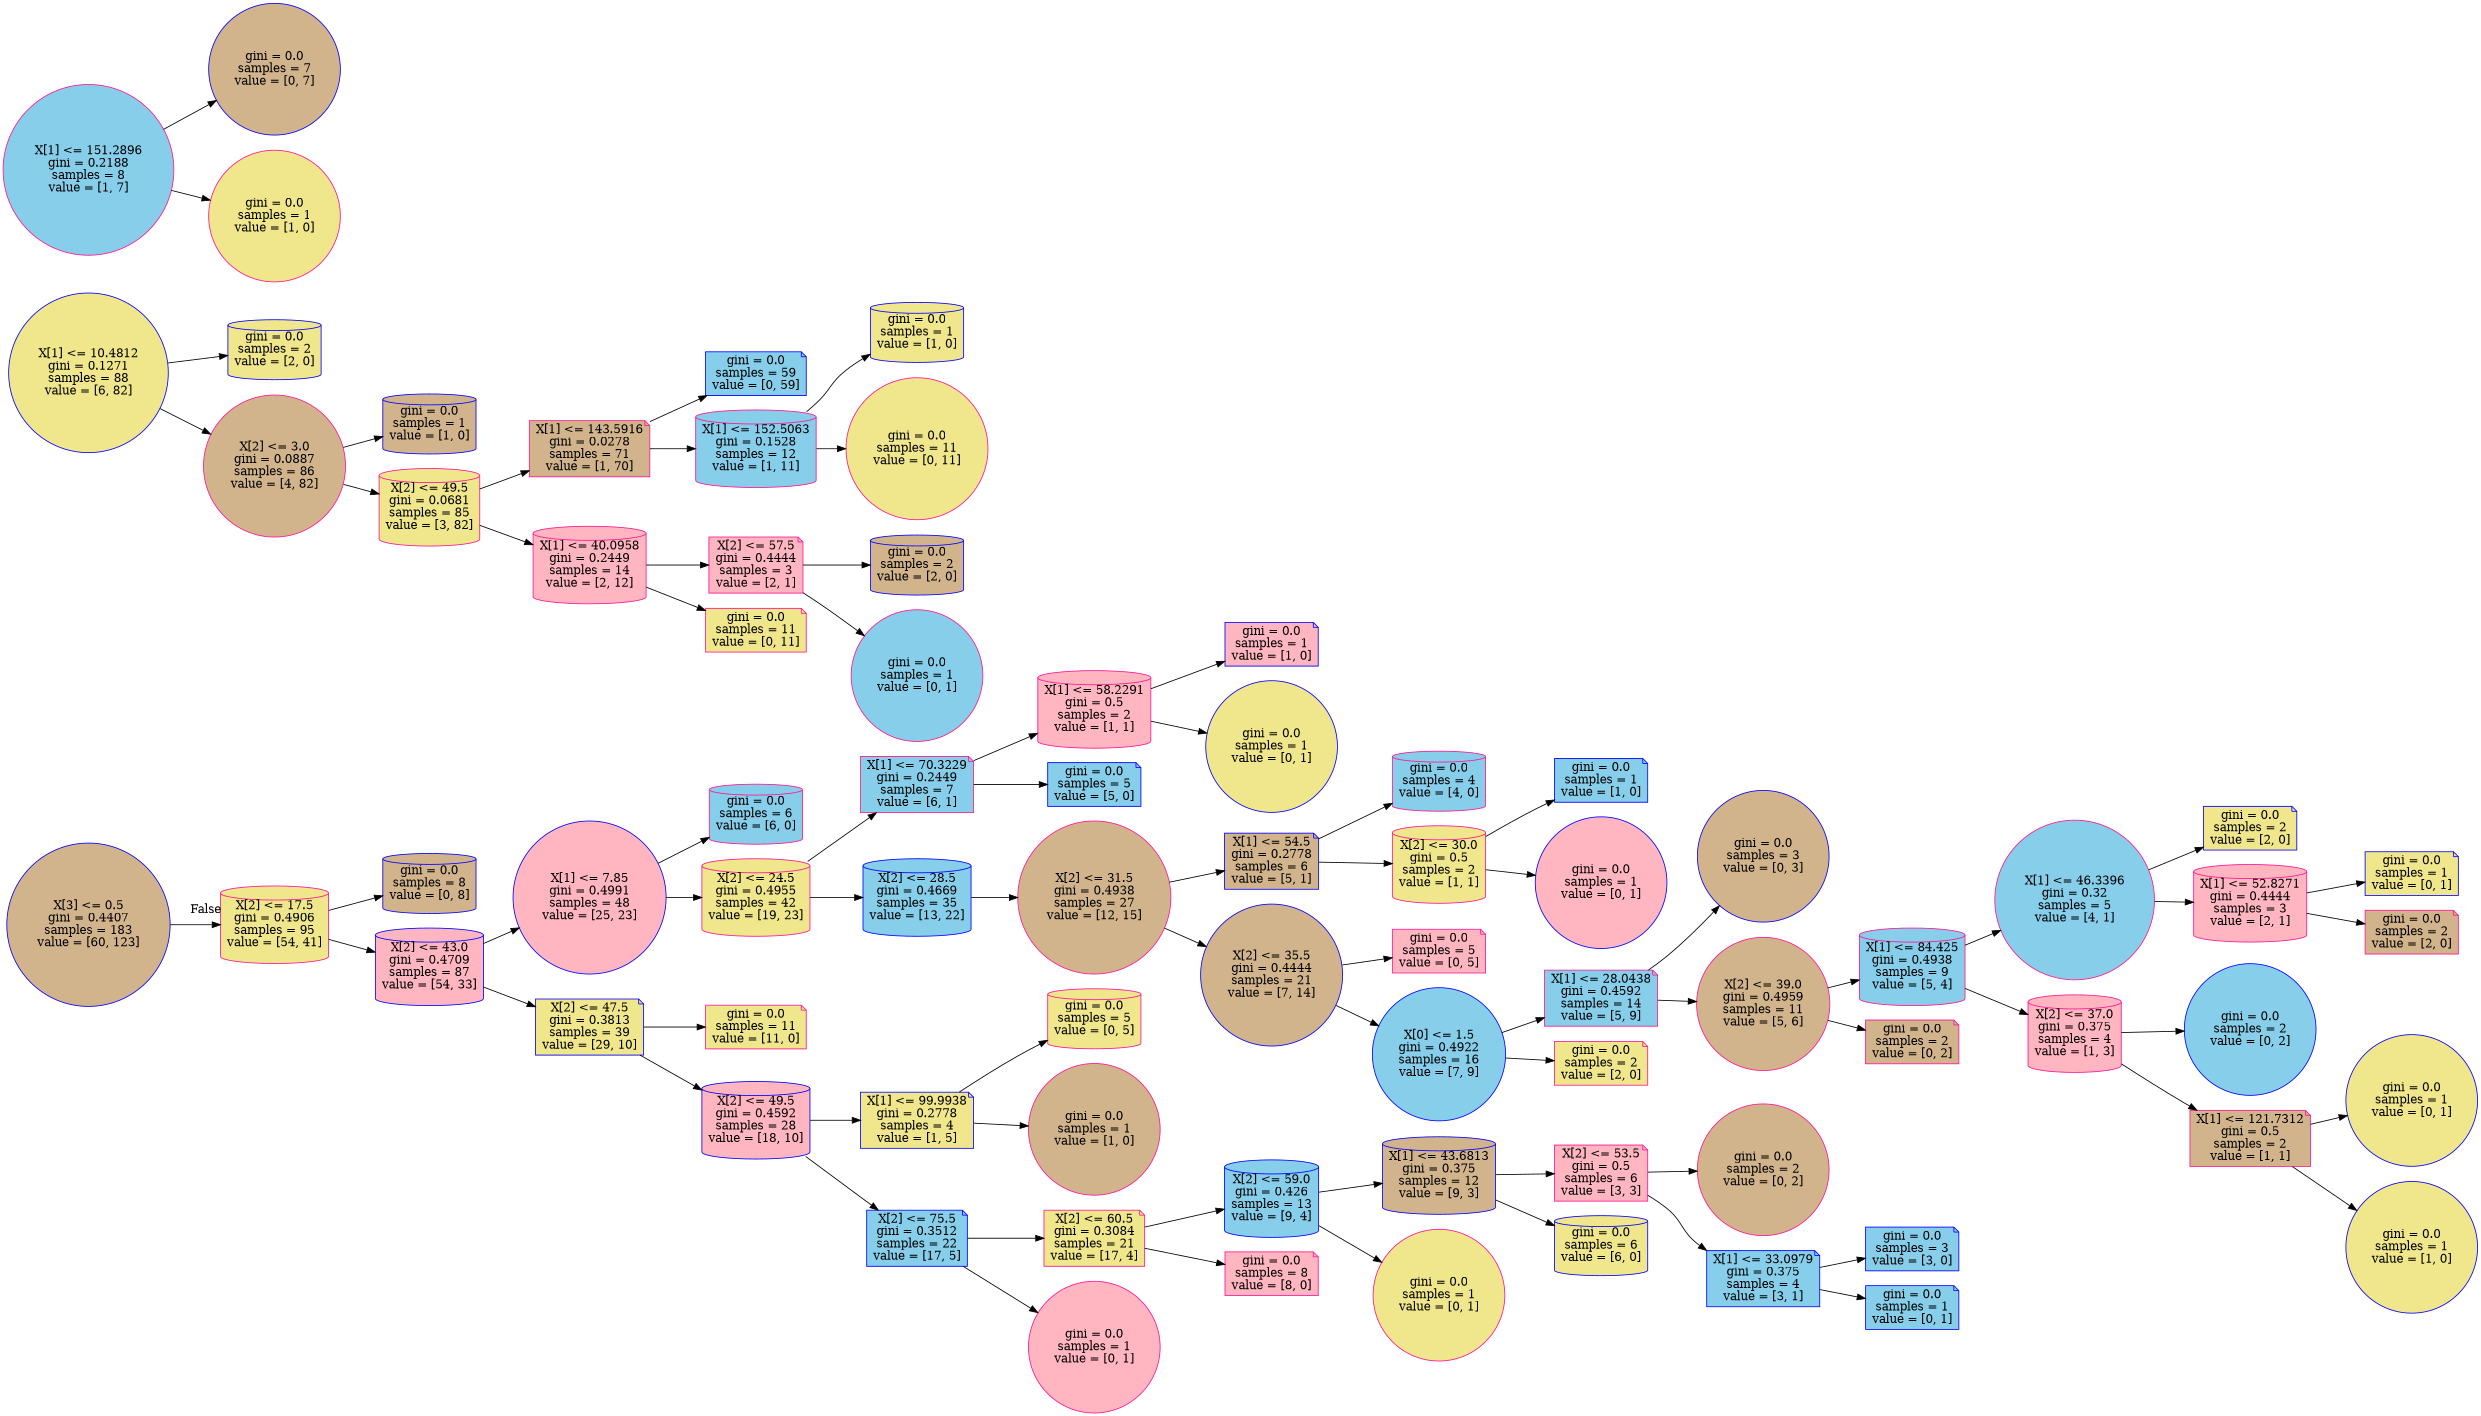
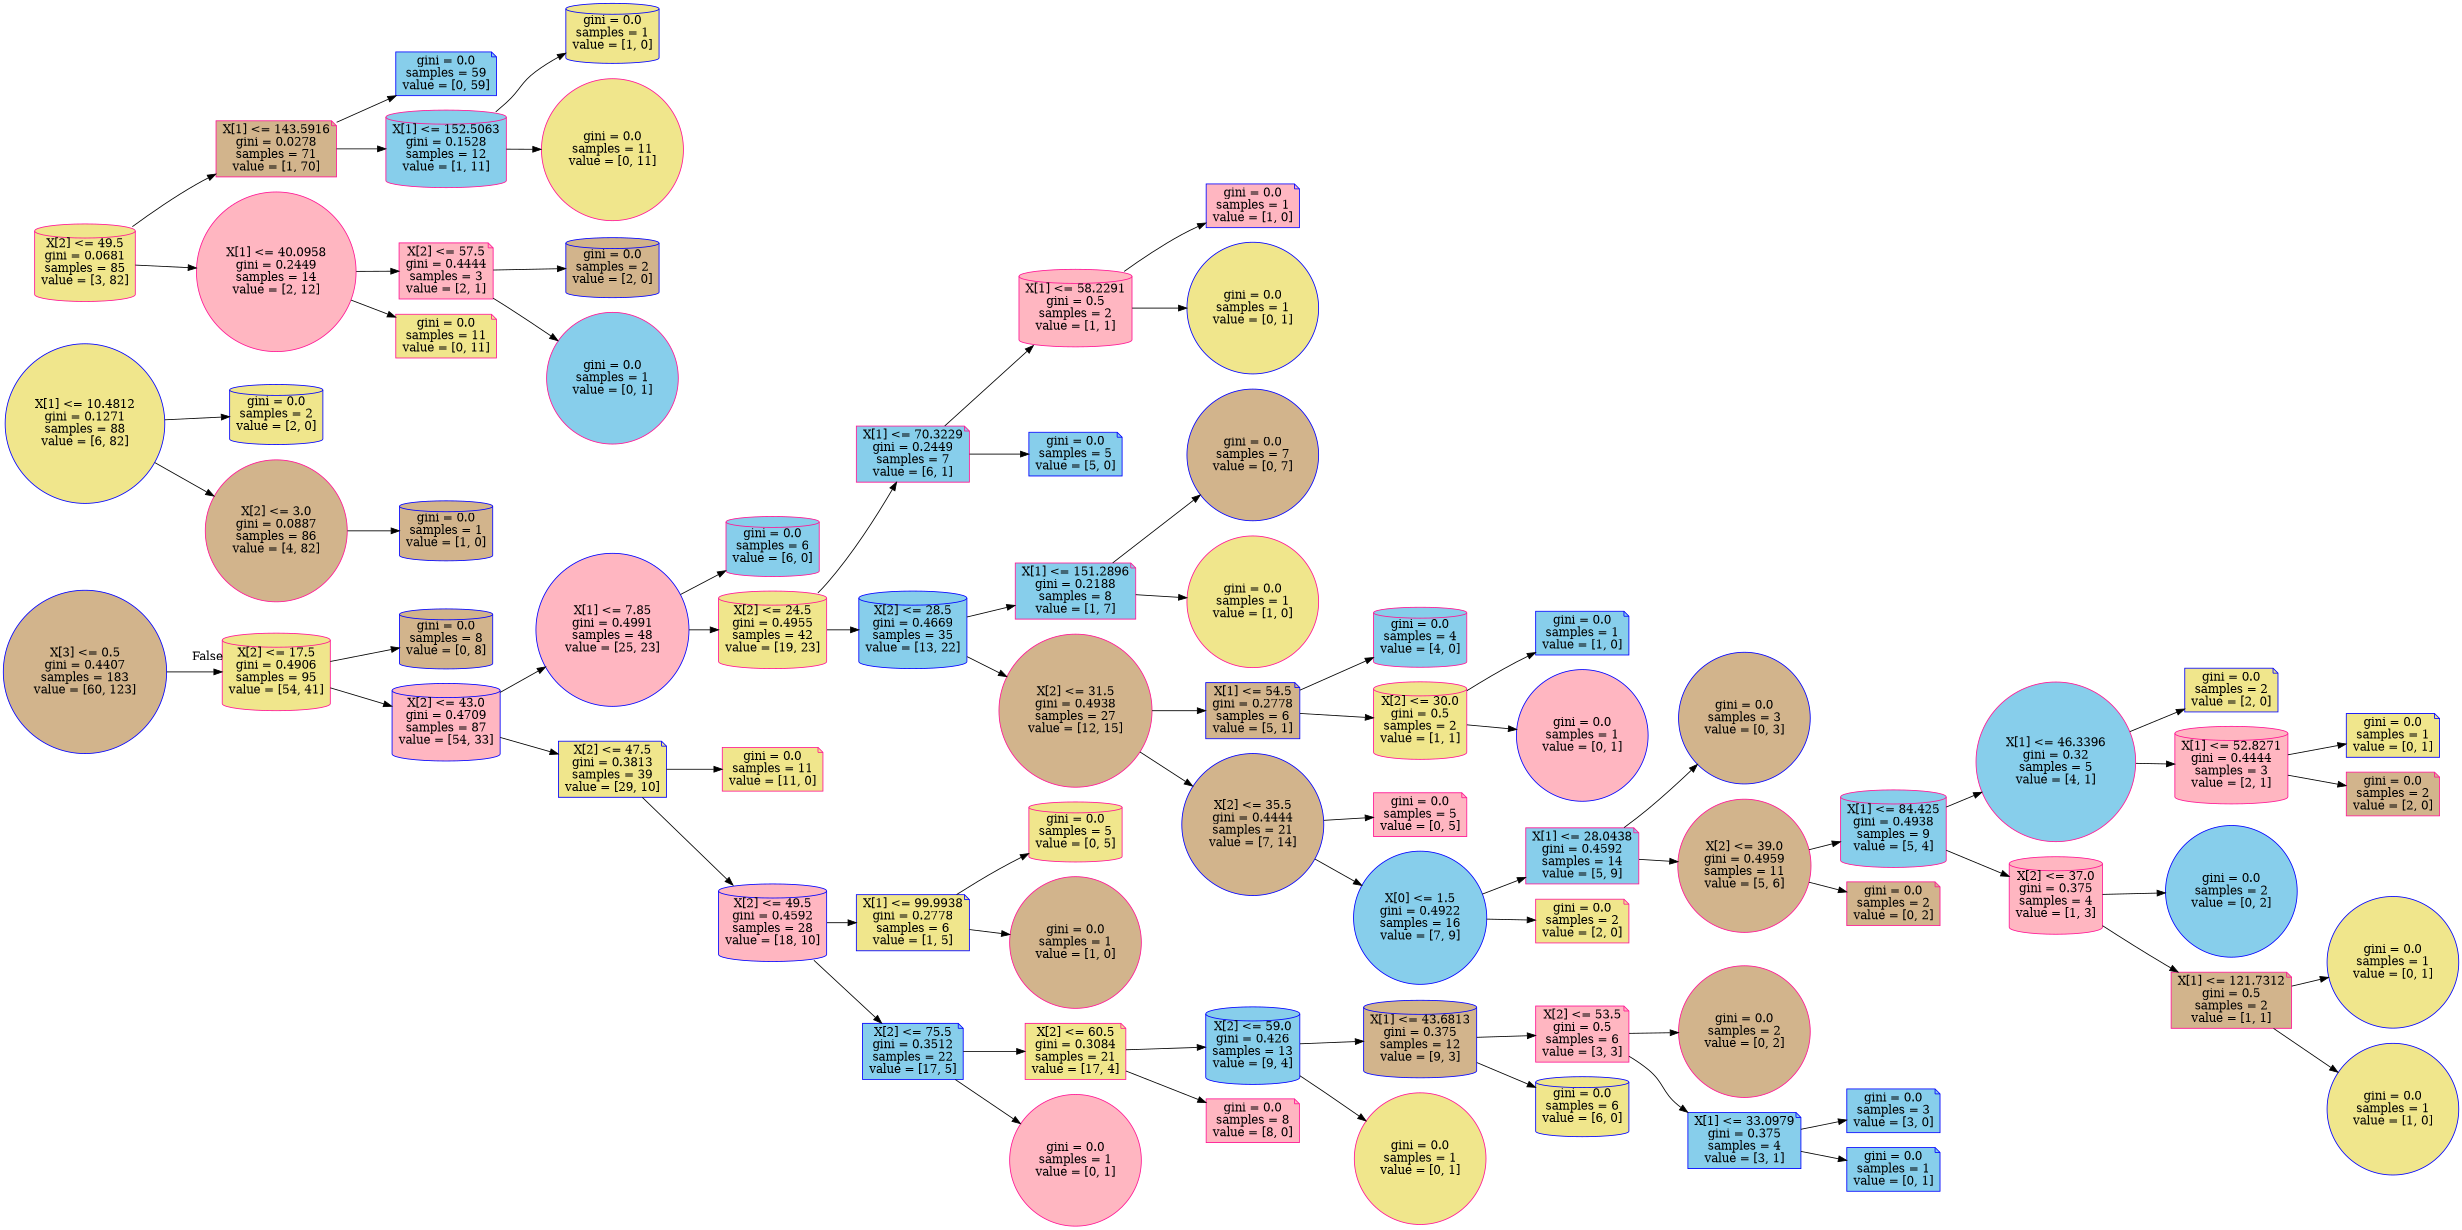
node "X[1] <= 151.2896 gini = 0.2188 samples = 8 value = [1, 7]": shape circle -> note
edge "X[2] <= 3.0 gini = 0.0887 samples = 86 value = [4, 82]" -> "X[2] <= 49.5 gini = 0.0681 samples = 85 value = [3, 82]": removed
node "X[1] <= 40.0958 gini = 0.2449 samples = 14 value = [2, 12]": shape cylinder -> circle
edge "X[2] <= 28.5 gini = 0.4669 samples = 35 value = [13, 22]" -> "X[1] <= 151.2896 gini = 0.2188 samples = 8 value = [1, 7]": added
node "X[1] <= 99.9938 gini = 0.2778 samples = 4 value = [1, 5]": label "X[1] <= 99.9938 gini = 0.2778 samples = 4 value = [1, 5]" -> "X[1] <= 99.9938 gini = 0.2778 samples = 6 value = [1, 5]"
